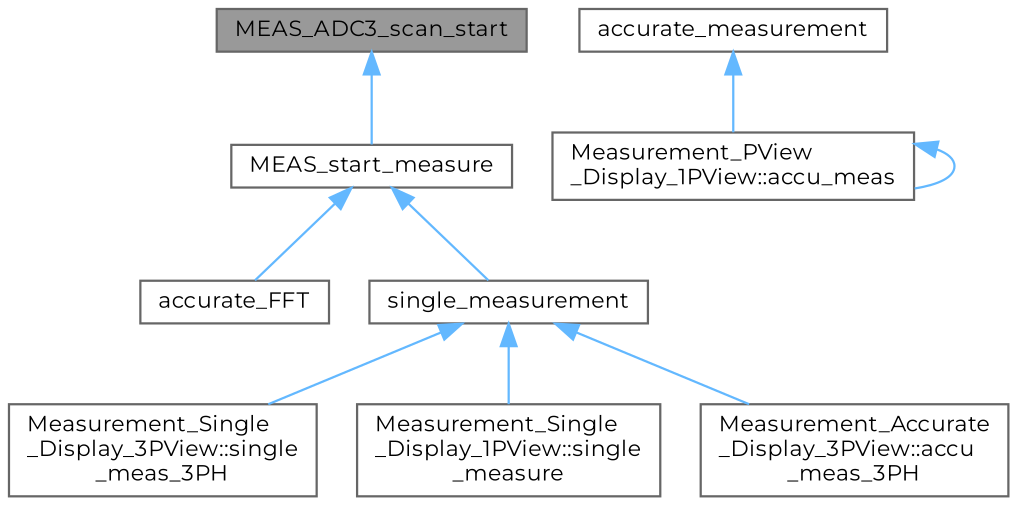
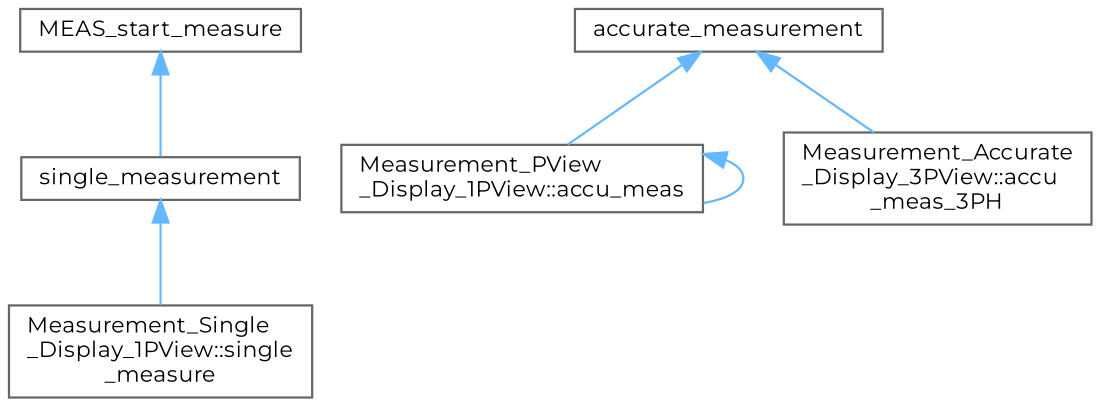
node "MEAS_ADC3_scan_start": removed
node "accurate_FFT": removed
edge "Measurement_Accurate _Display_3PView::accu _meas_3PH" -> "single_measurement": now "Measurement_Accurate _Display_3PView::accu _meas_3PH" -> "accurate_measurement"
node "Measurement_Single _Display_3PView::single _meas_3PH": removed
